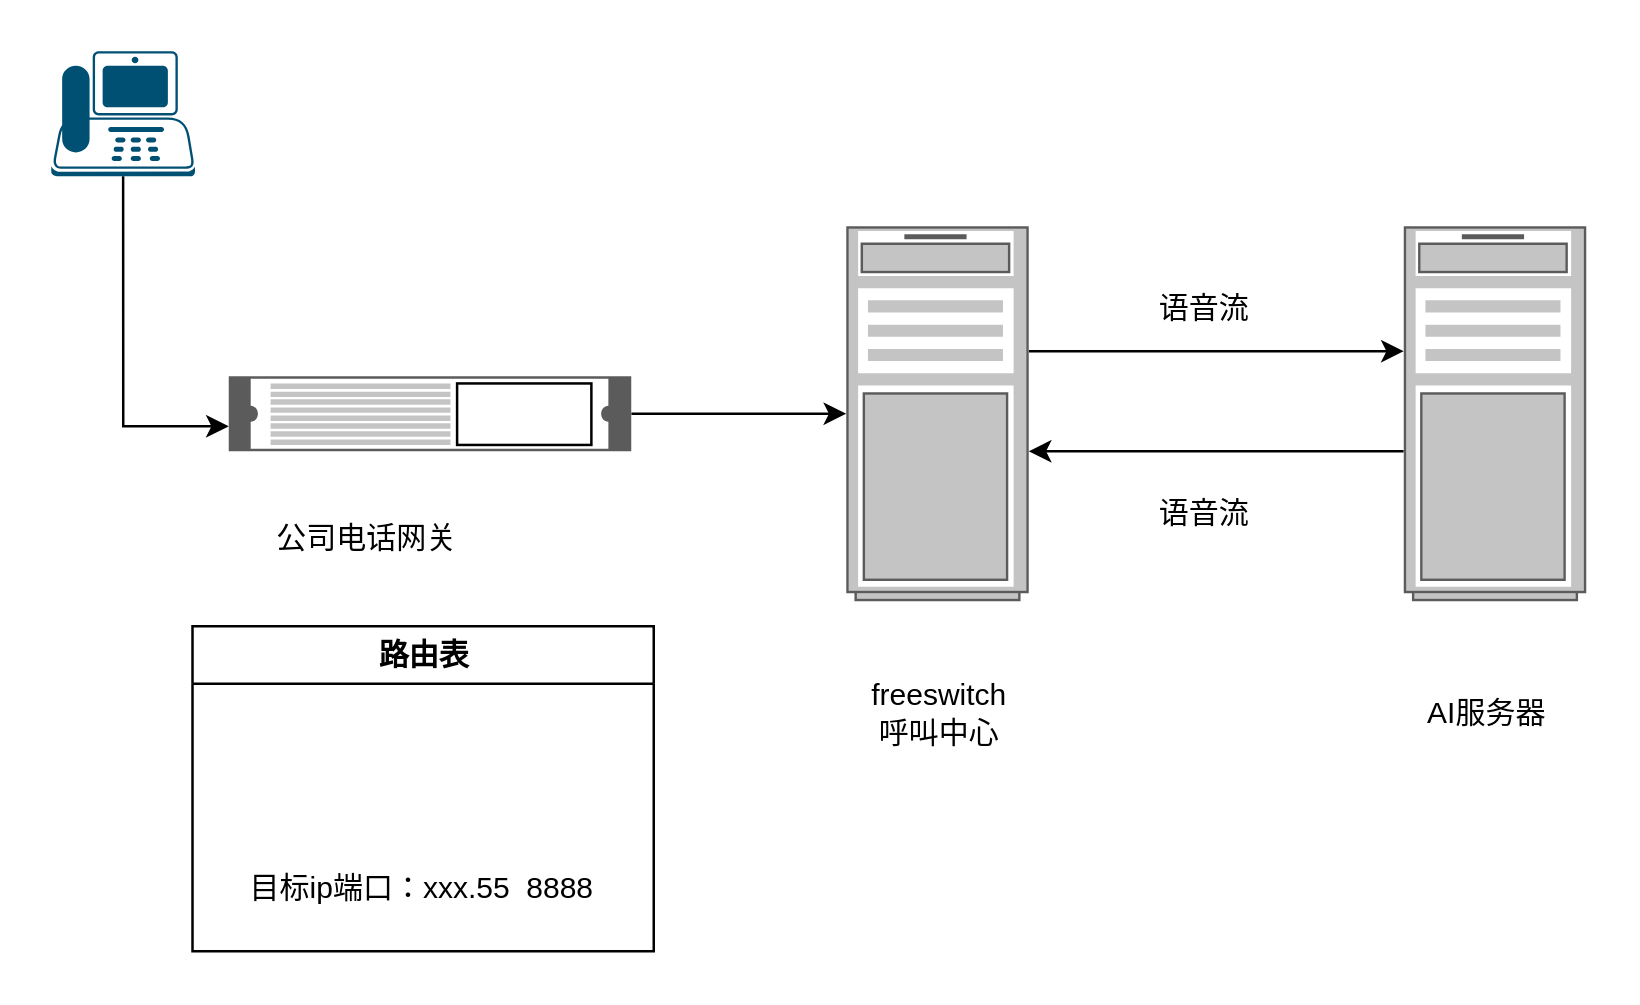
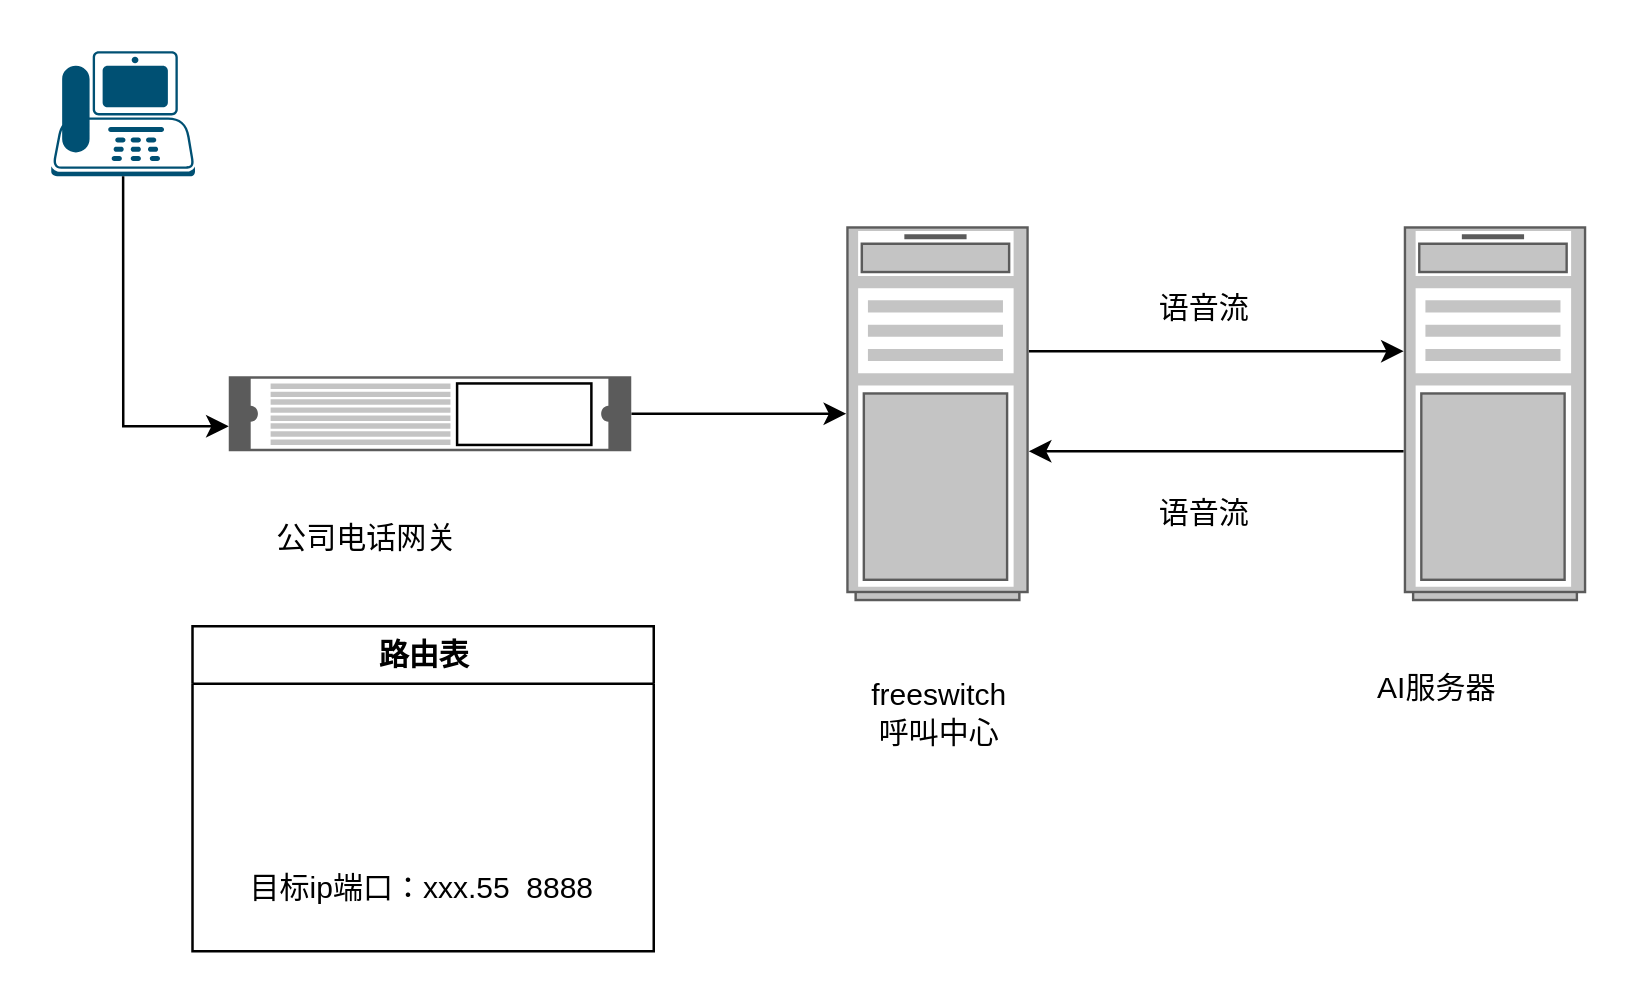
node "AI服务器": moved (1486, 714) -> (1436, 689)
